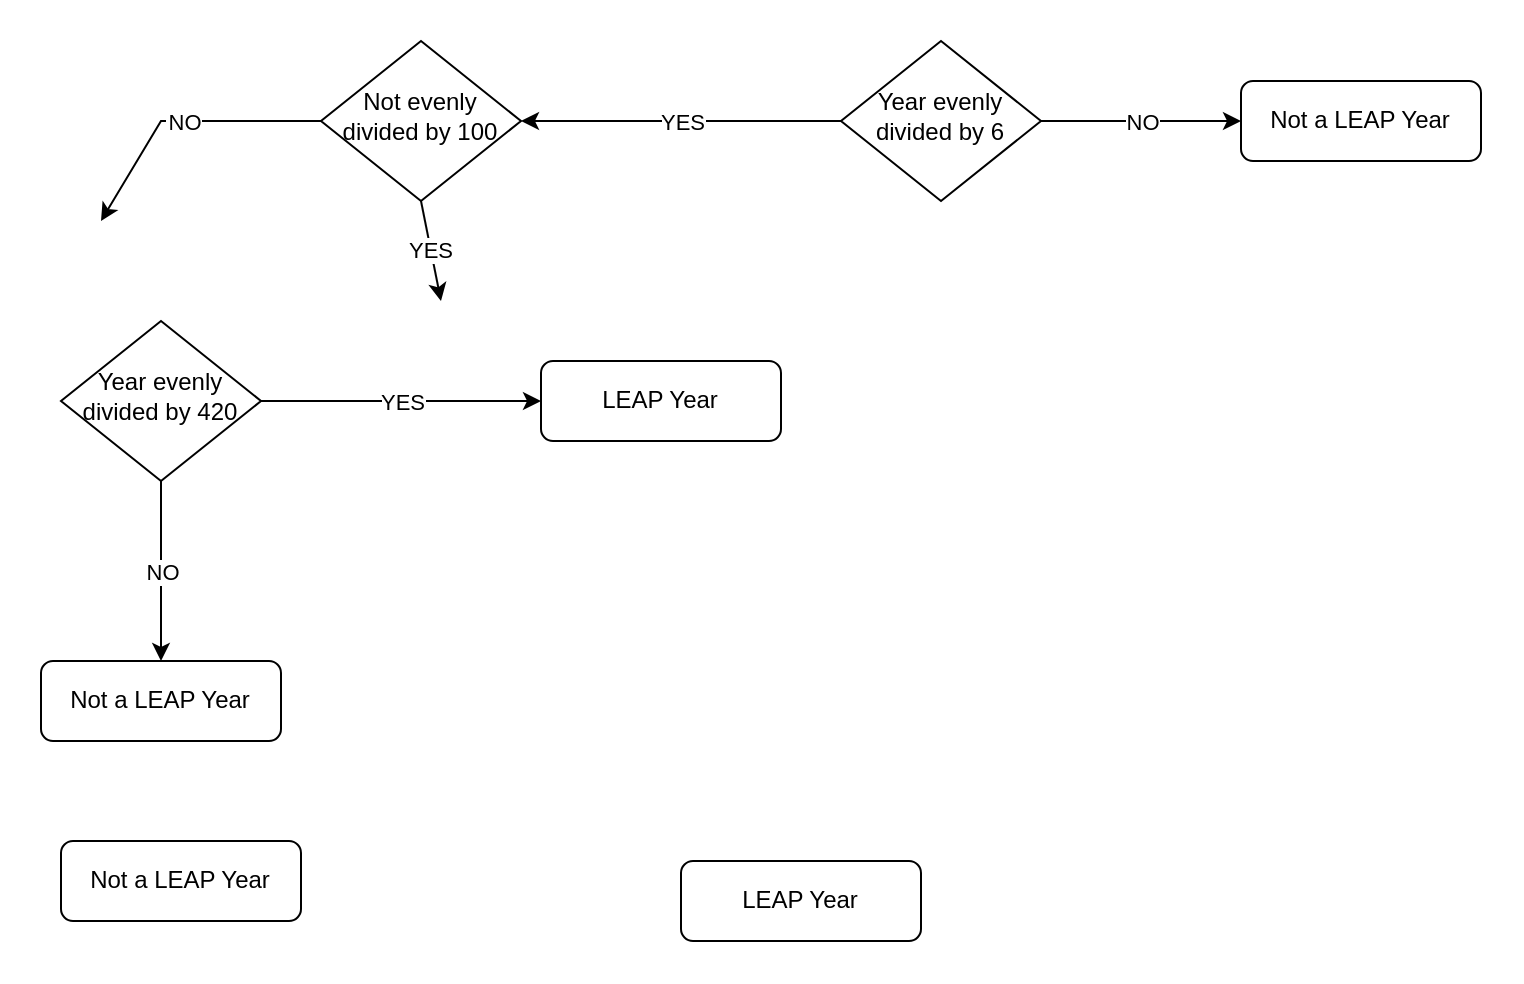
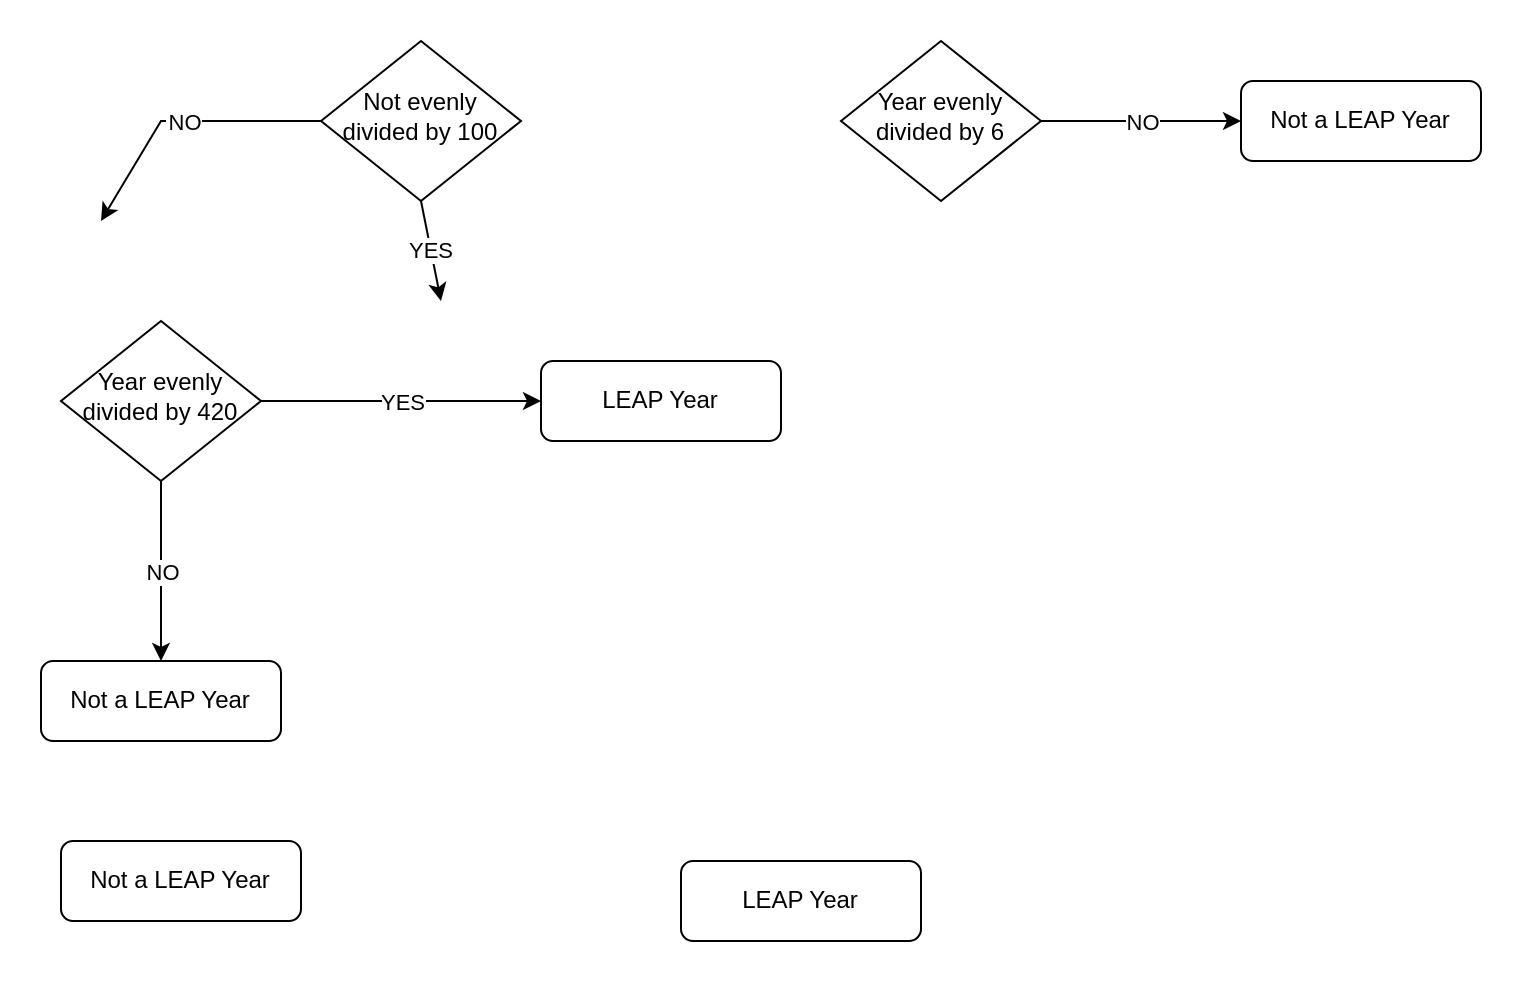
edge "Year evenly divided by 6" -> "Not evenly divided by 100": removed, label "YES"
